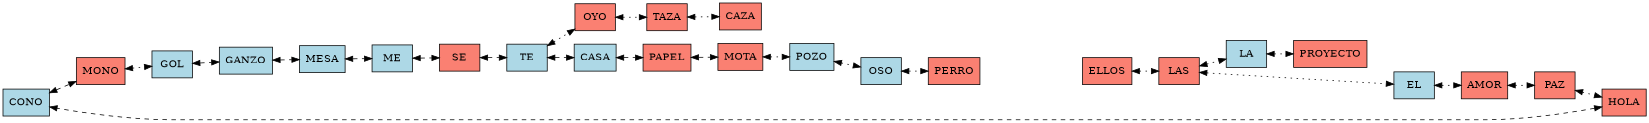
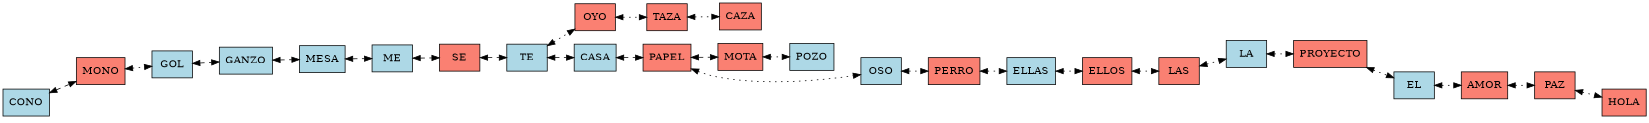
edge "POZO" -- "OSO": now "PAPEL" -- "OSO"
node "ELLAS": added
edge "LAS" -- "EL": now "PROYECTO" -- "EL"
edge "CONO" -- "HOLA": removed
